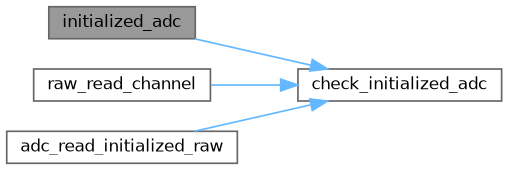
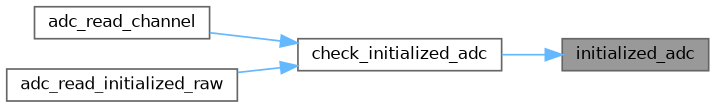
edge "initialized_adc" -> "check_initialized_adc": reversed
node "raw_read_channel": label "raw_read_channel" -> "adc_read_channel"
